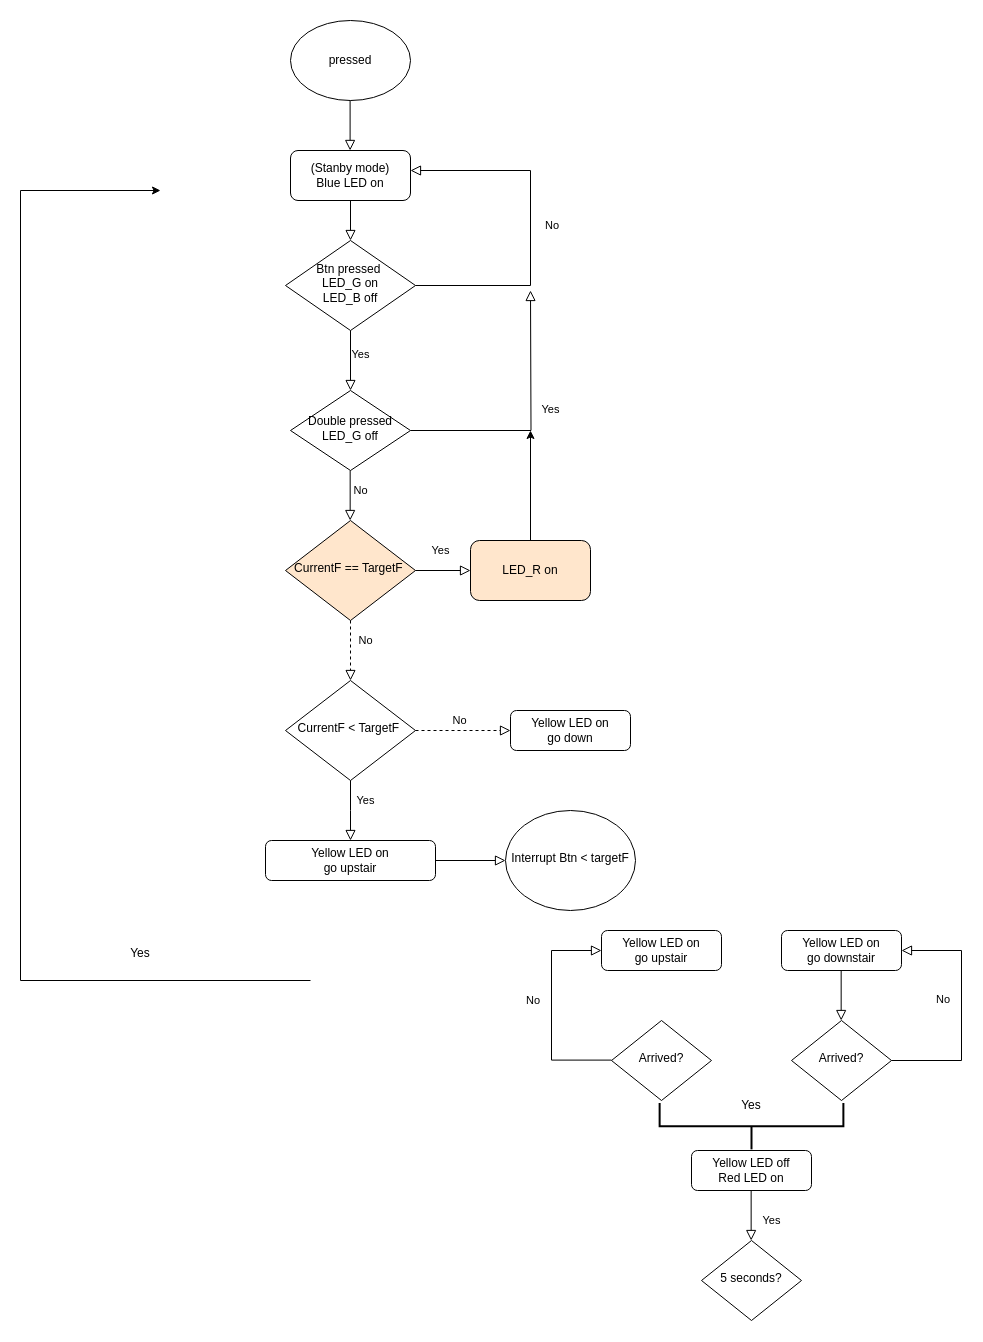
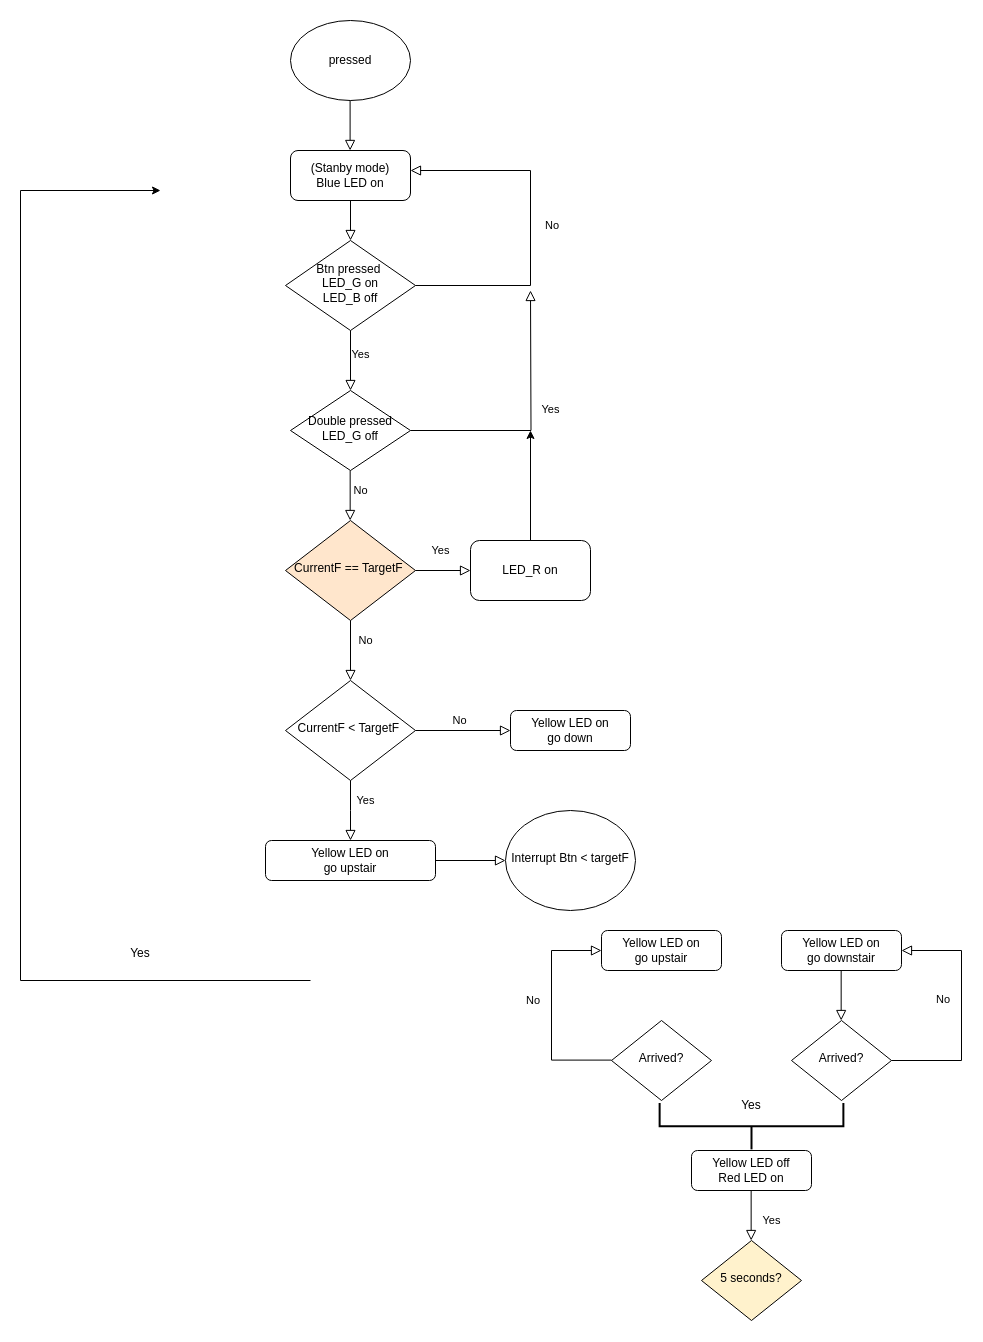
node "LED_R on": fillcolor #ffe6cc -> #ffffff
edge "CurrentF == TargetF" -> "CurrentF < TargetF": style dashed -> solid
edge "CurrentF < TargetF" -> "Yellow LED on go down": style dashed -> solid
node "5 seconds?": fillcolor #ffffff -> #fff2cc
